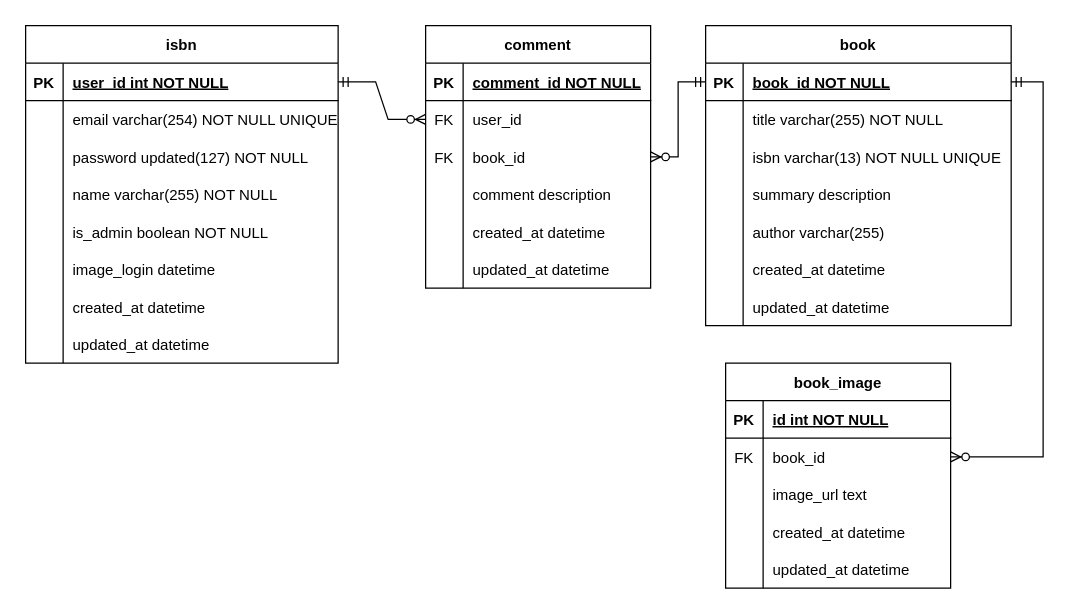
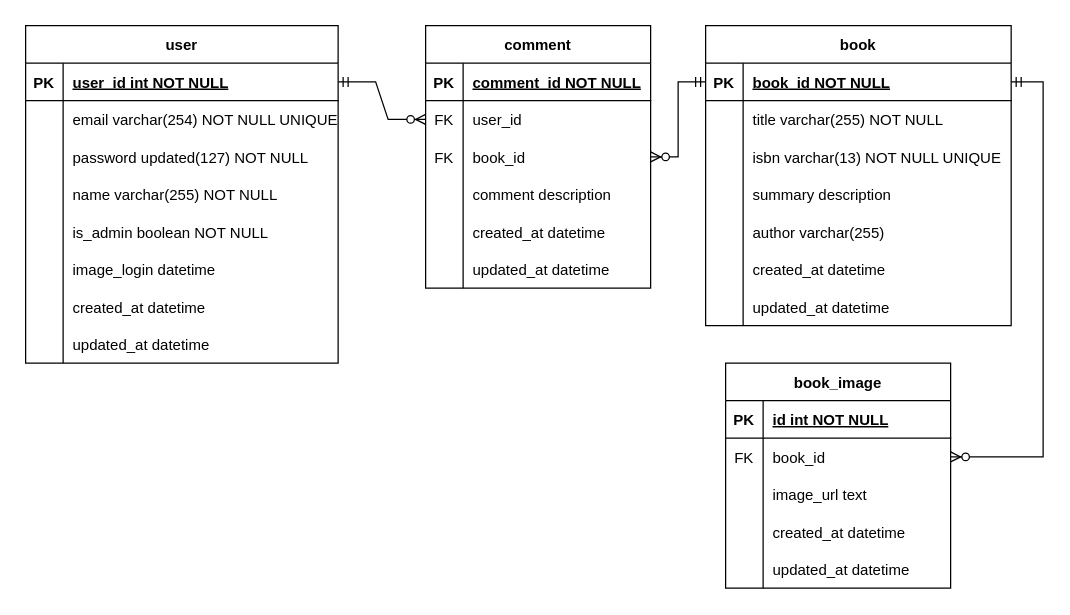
node "isbn": label "isbn" -> "user"
